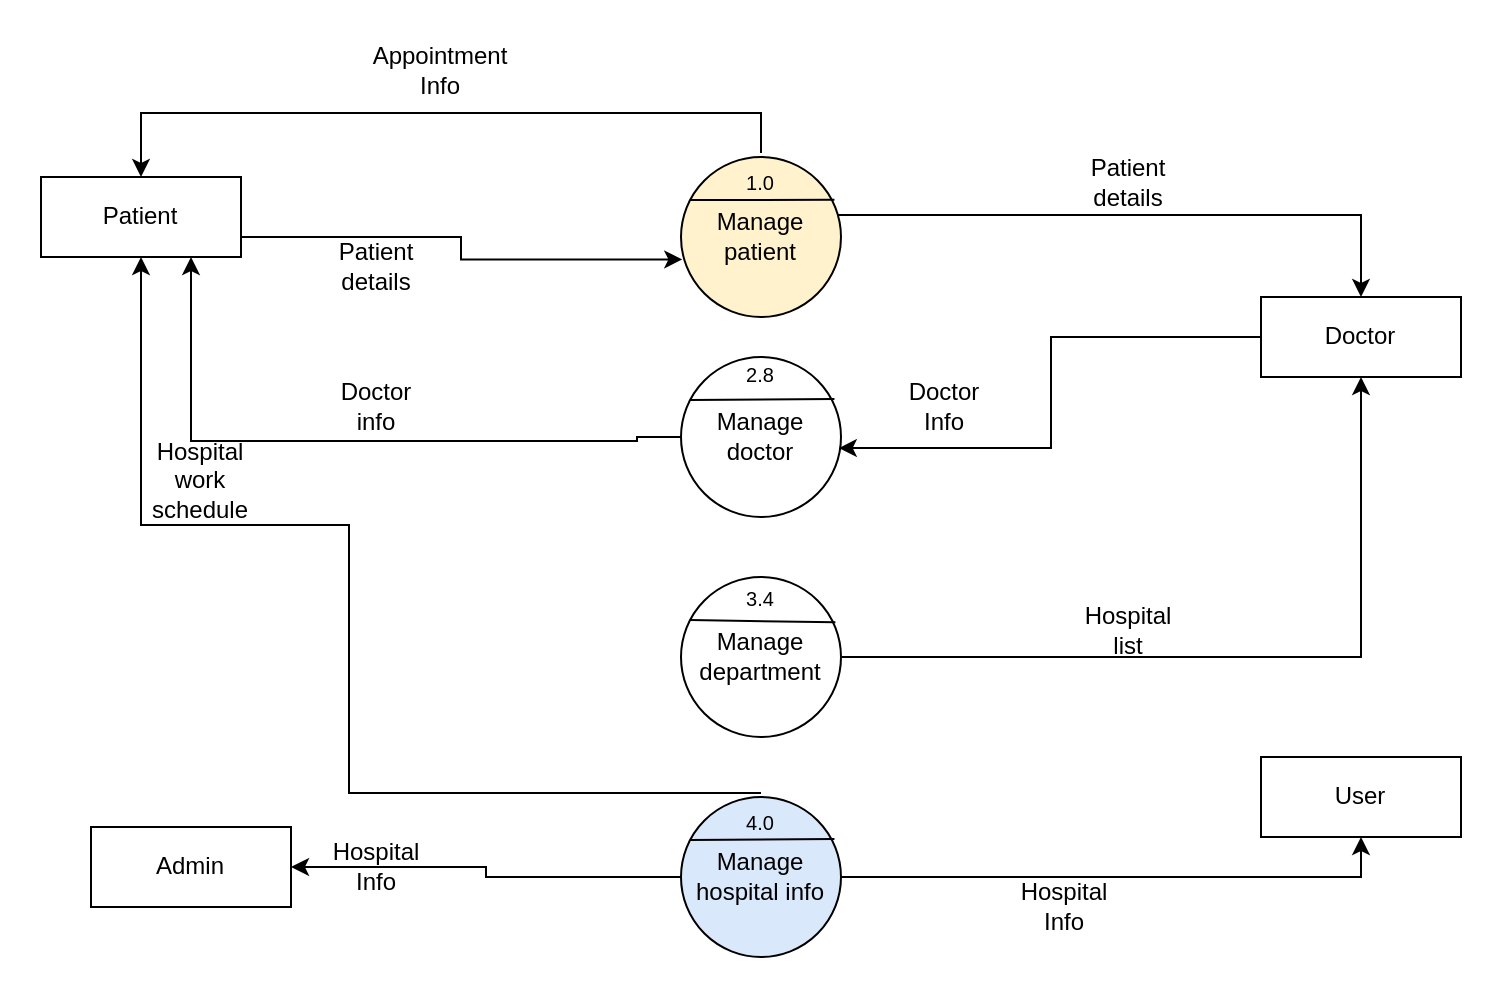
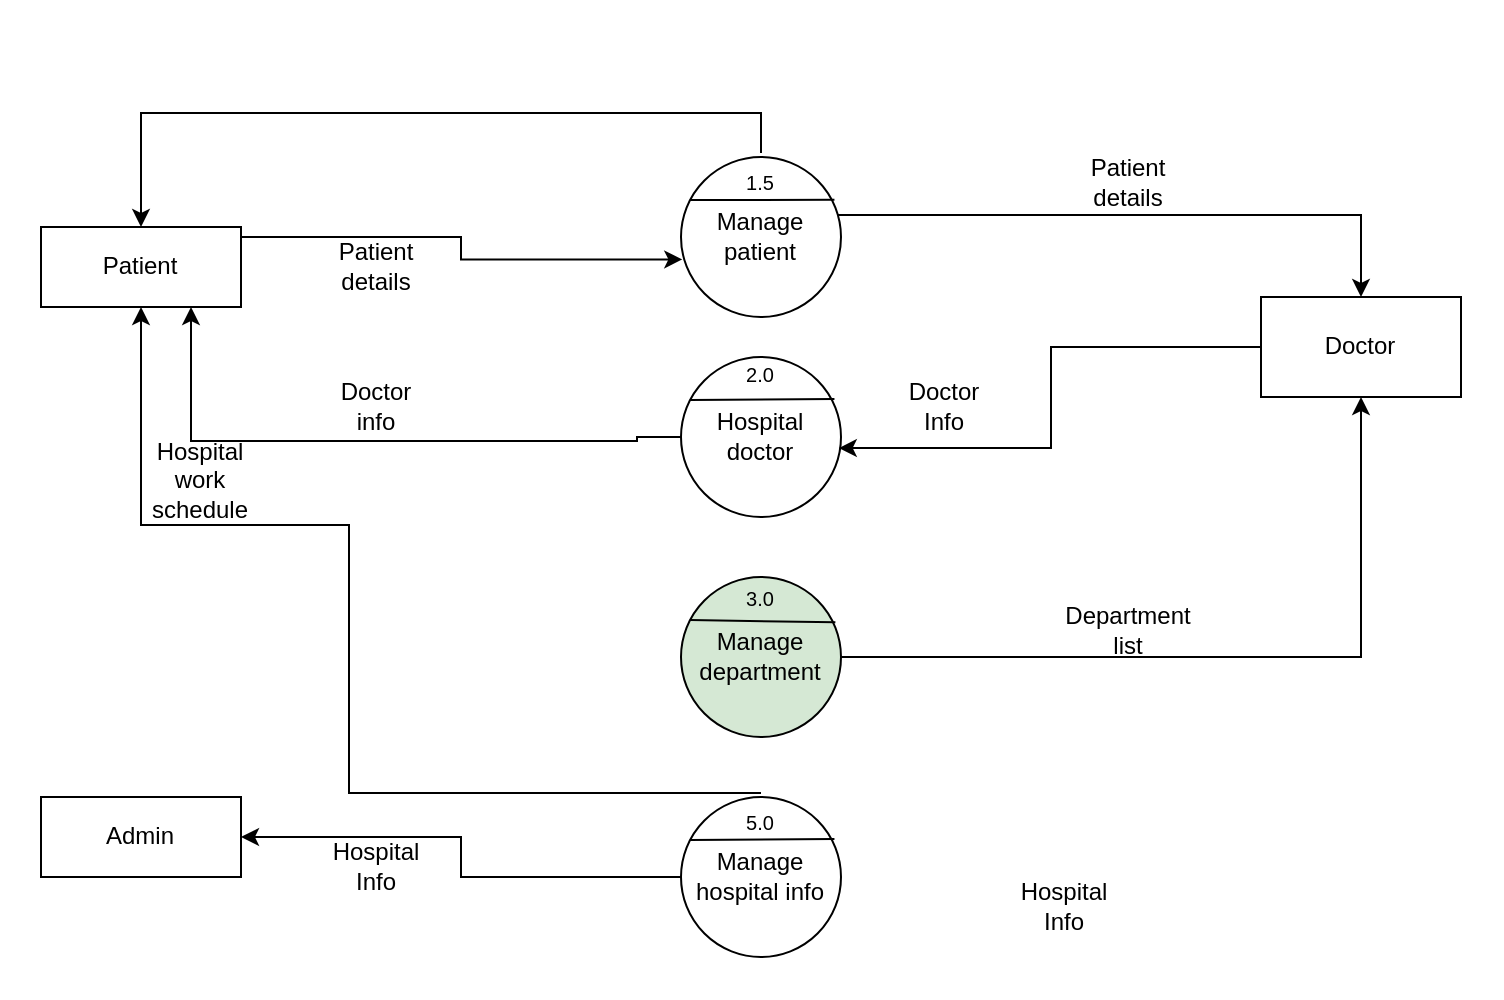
node "Appointment Info": removed
node "1.0": label "1.0" -> "1.5"
node "Patient": moved (141, 217) -> (141, 267)
node "Manage patient": fillcolor #fff2cc -> #ffffff
node "Doctor": size 200x80 -> 200x100
node "2.8": label "2.8" -> "2.0"
node "Manage doctor": label "Manage doctor" -> "Hospital doctor"
node "3.4": label "3.4" -> "3.0"
node "Hospital list": label "Hospital list" -> "Department list"
node "Manage department": fillcolor #ffffff -> #d5e8d4
node "User": removed
node "4.0": label "4.0" -> "5.0"
node "Admin": moved (191, 867) -> (141, 837)
node "Manage hospital info": fillcolor #dae8fc -> #ffffff
edge "Manage hospital info" -> "User": removed
